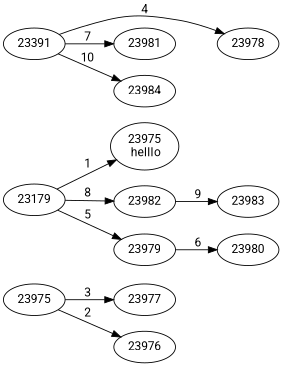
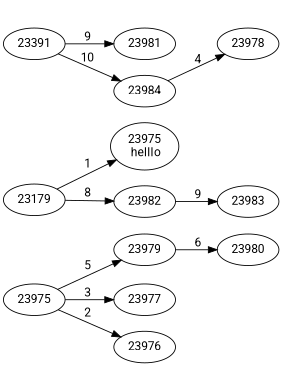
edge "23391" -> "23978": now "23984" -> "23978"
edge "23391" -> "23981": label "7" -> "9"
edge "23179" -> "23979": now "23975" -> "23979"
